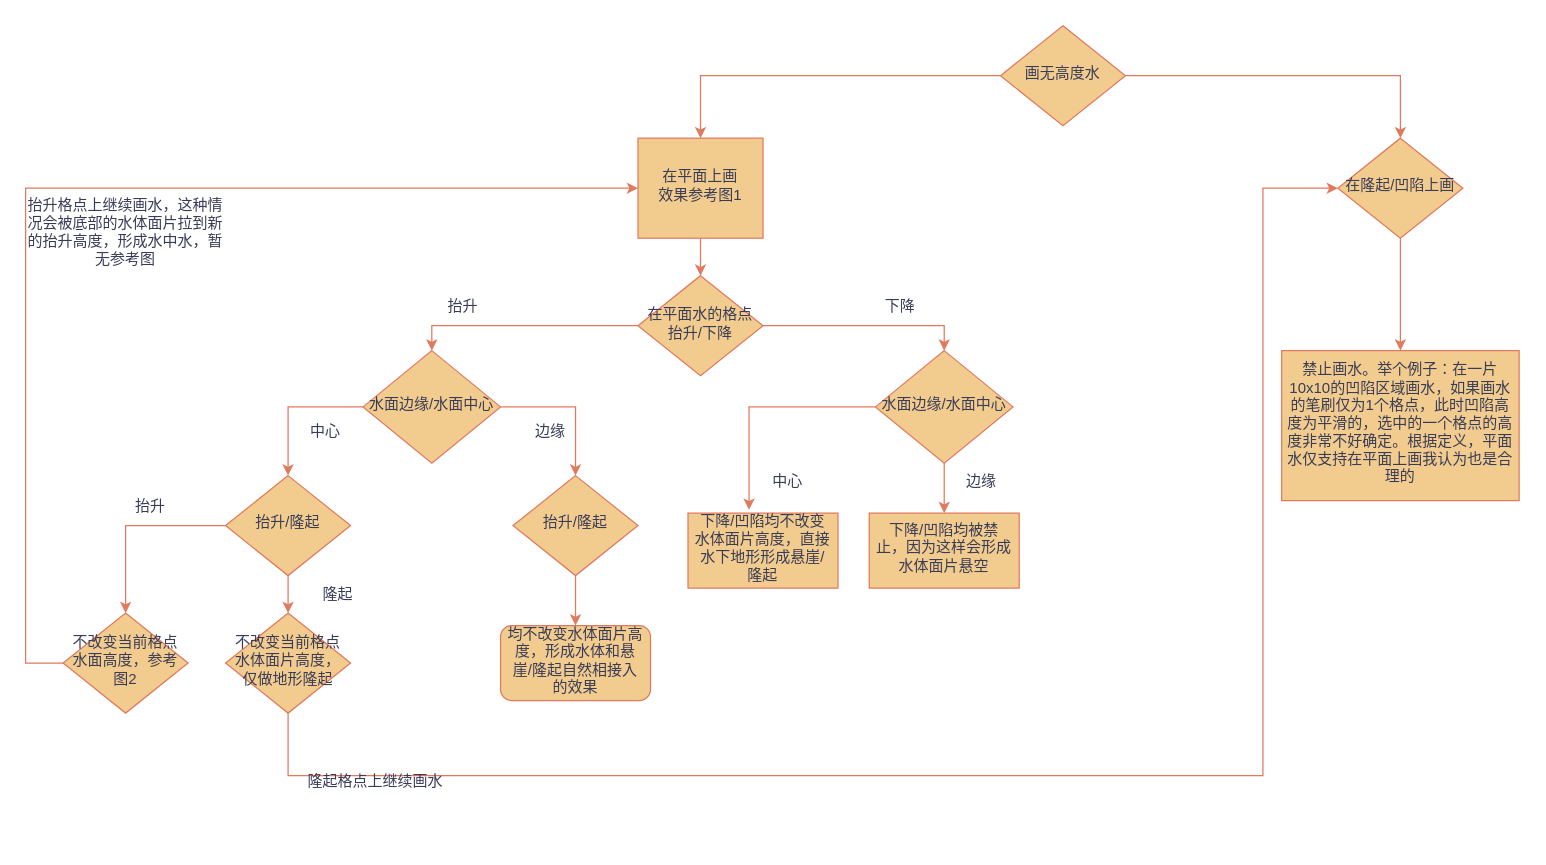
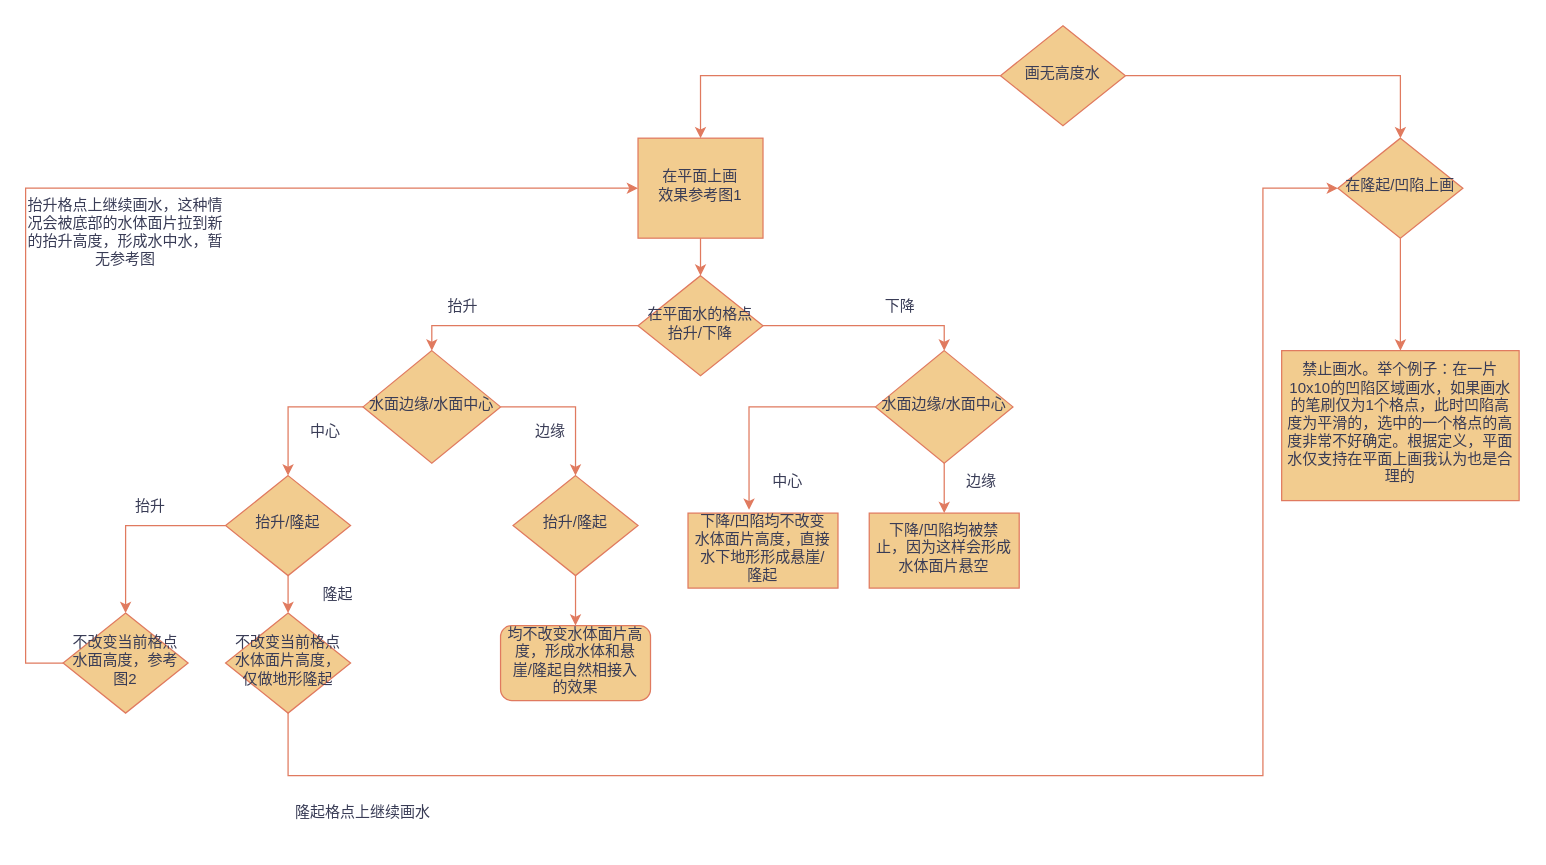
node "隆起格点上继续画水": moved (376, 782) -> (363, 813)
